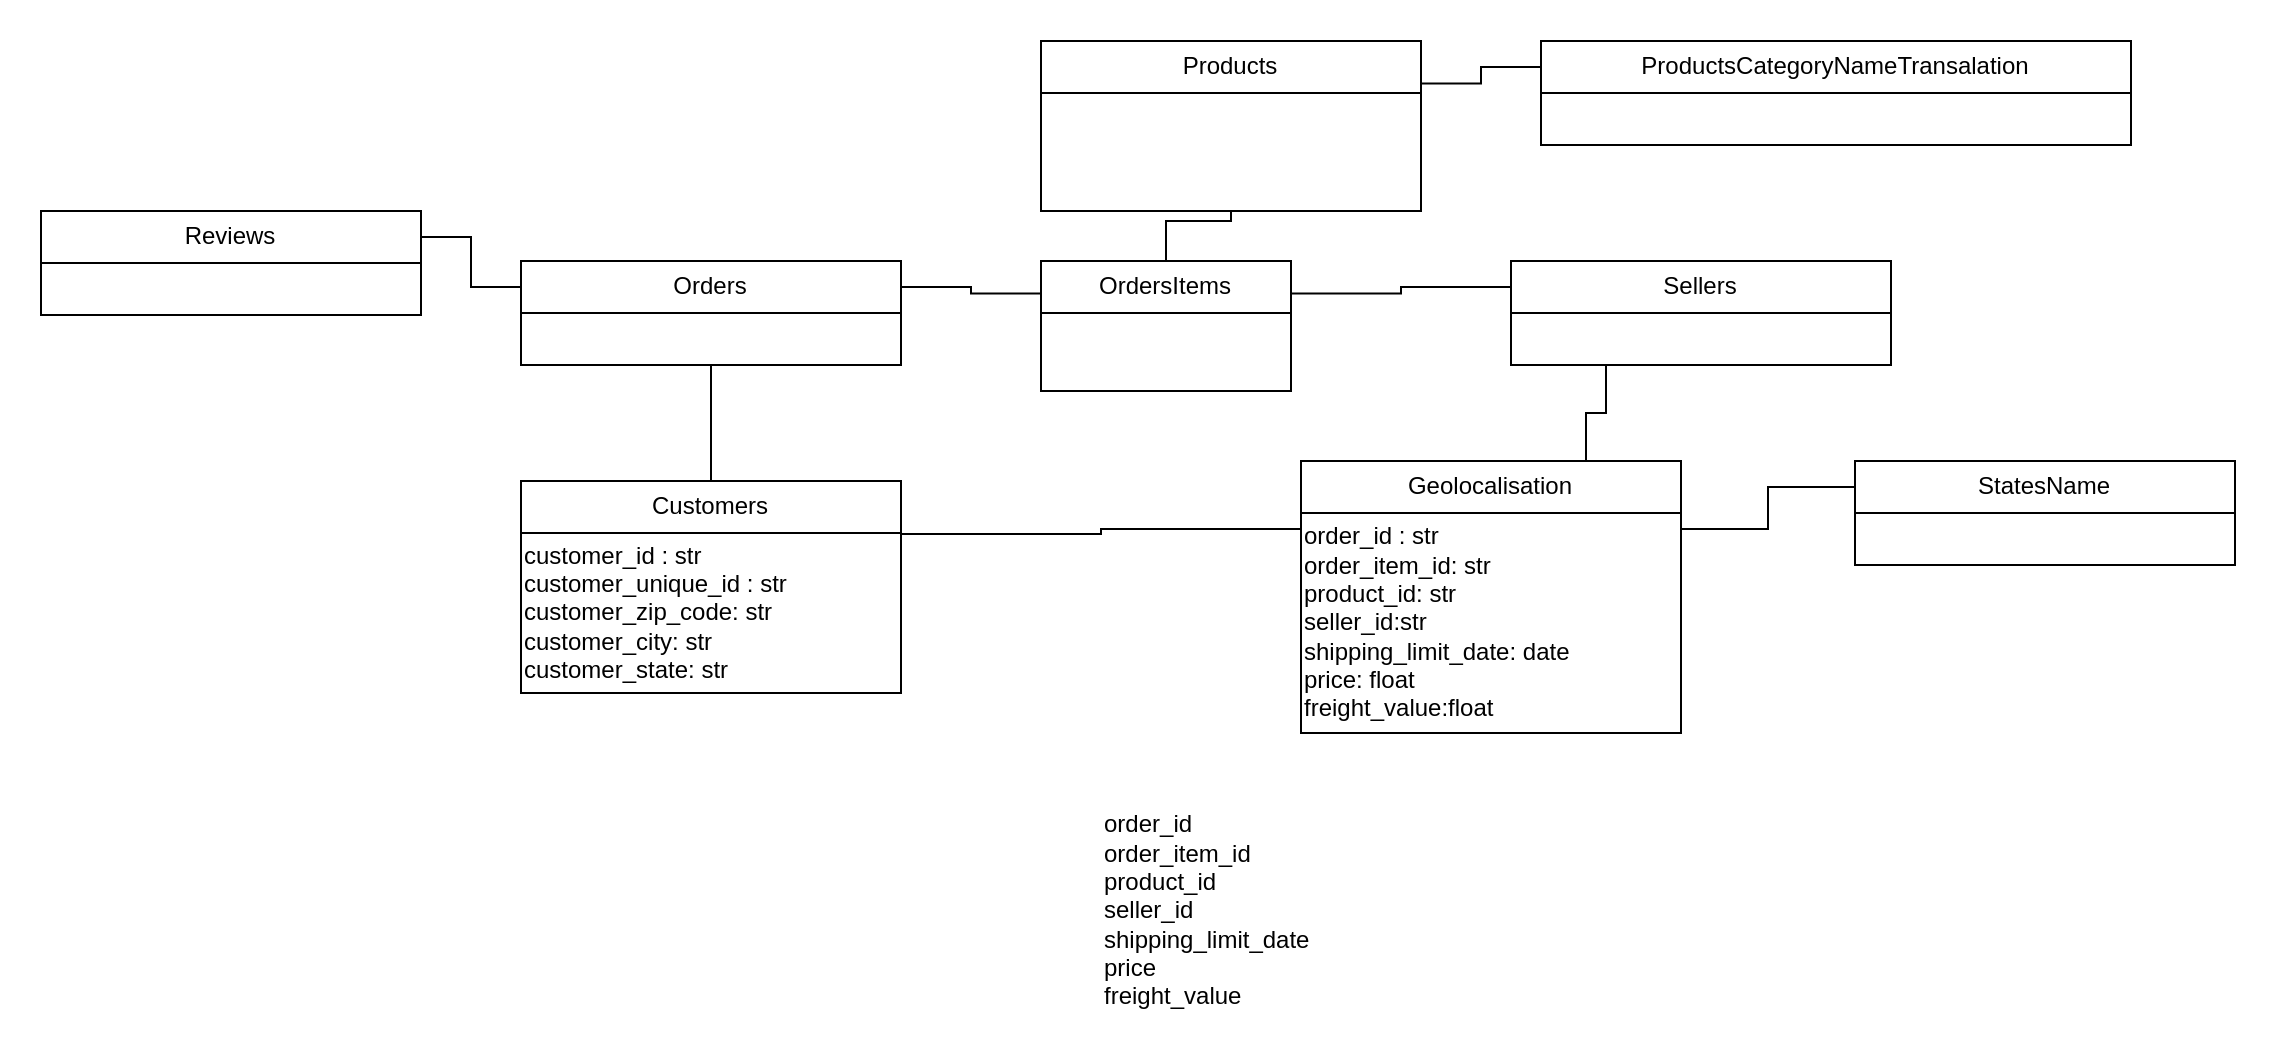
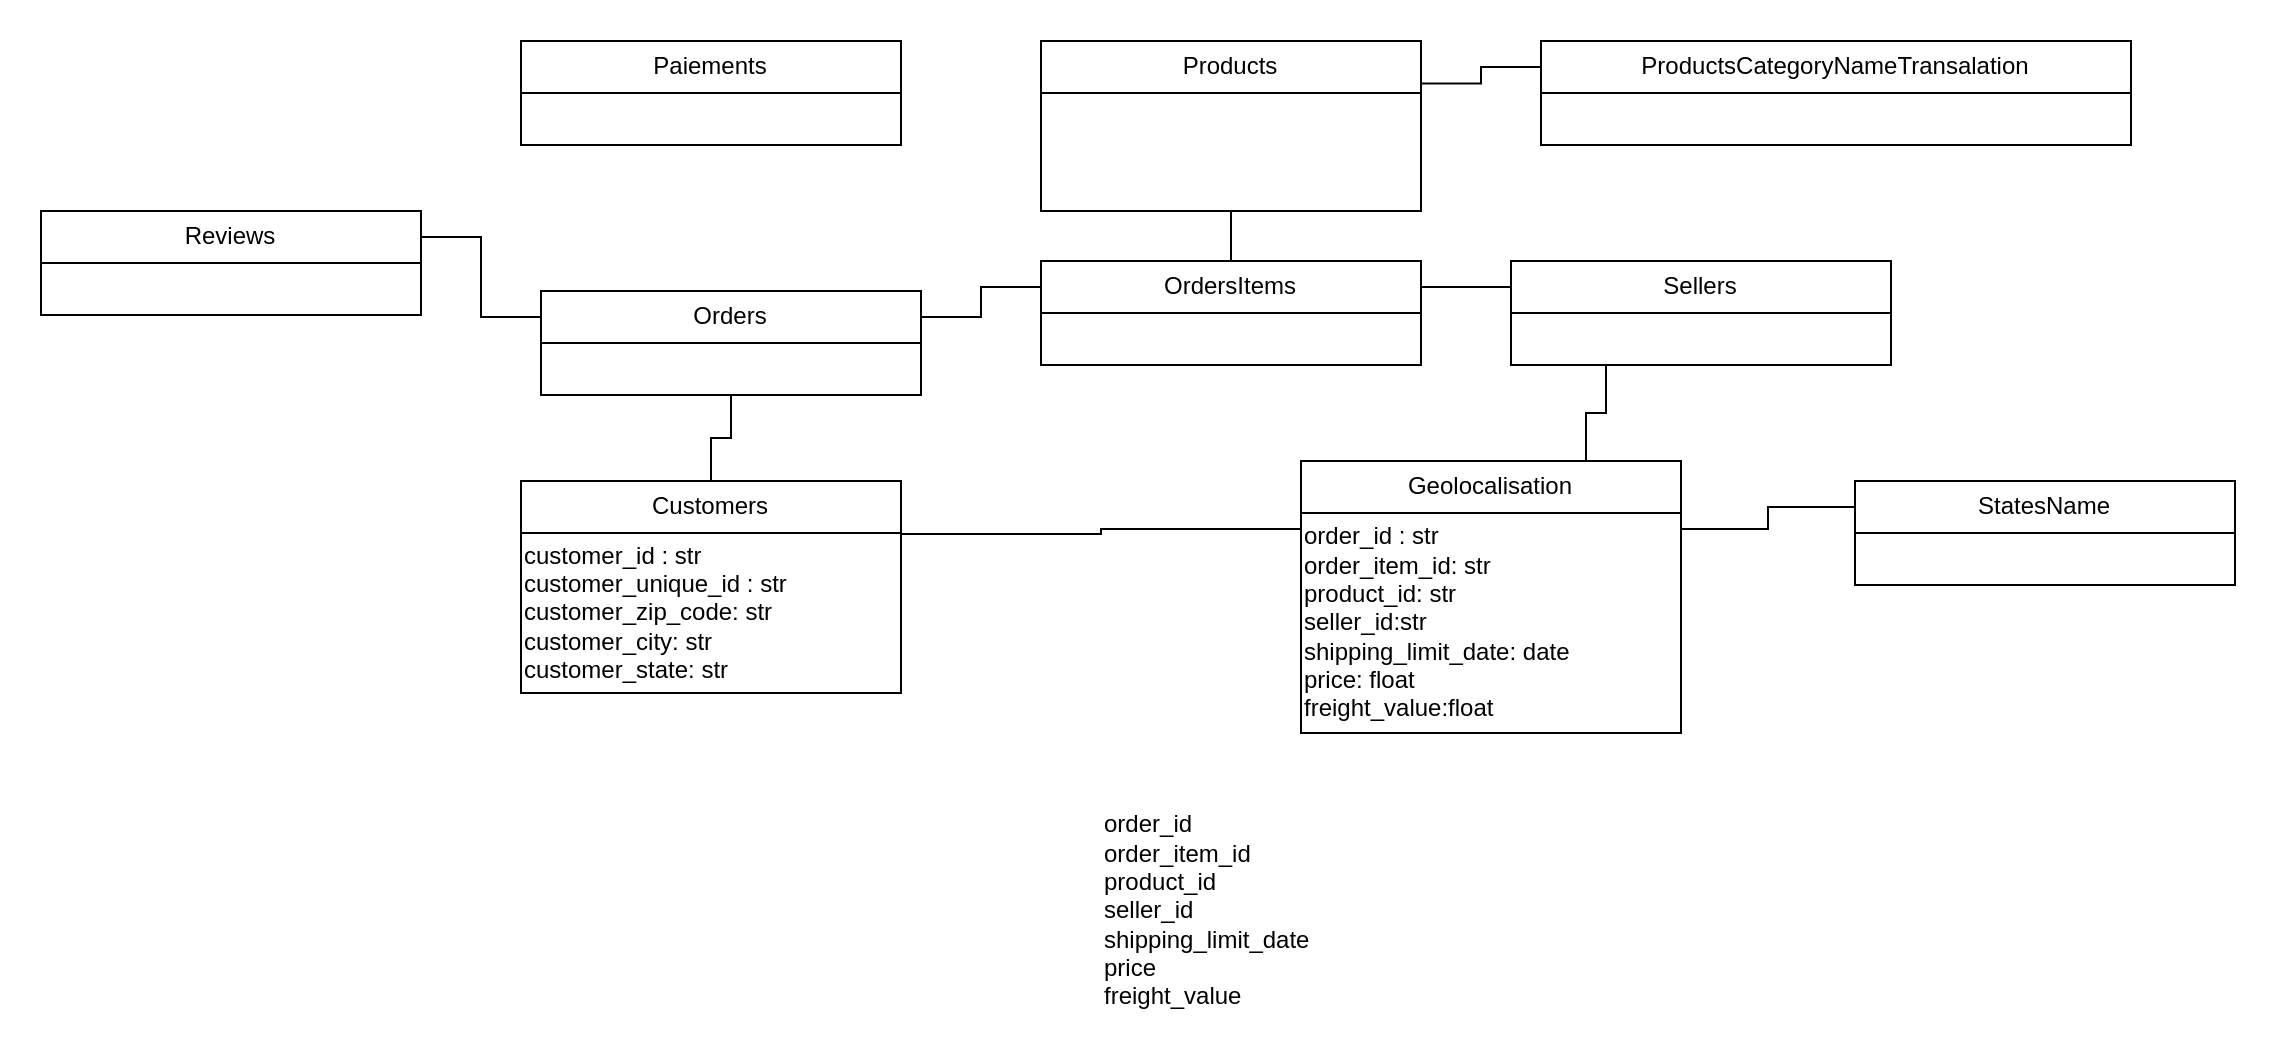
node "Paiements": added
node "Orders": moved (711, 313) -> (731, 343)
node "OrdersItems": size 250x130 -> 380x104
node "StatesName": moved (2045, 513) -> (2045, 533)
